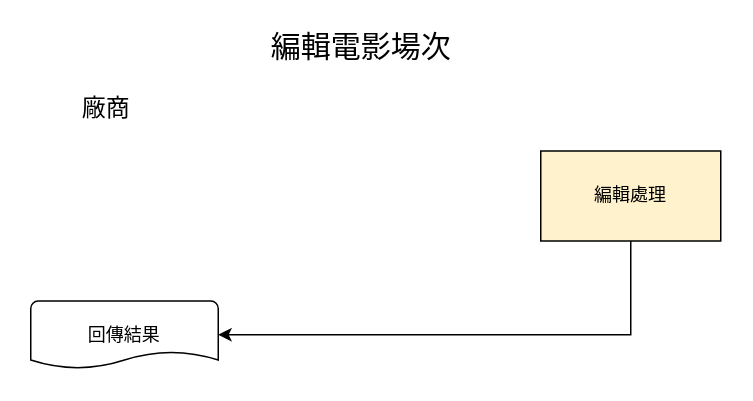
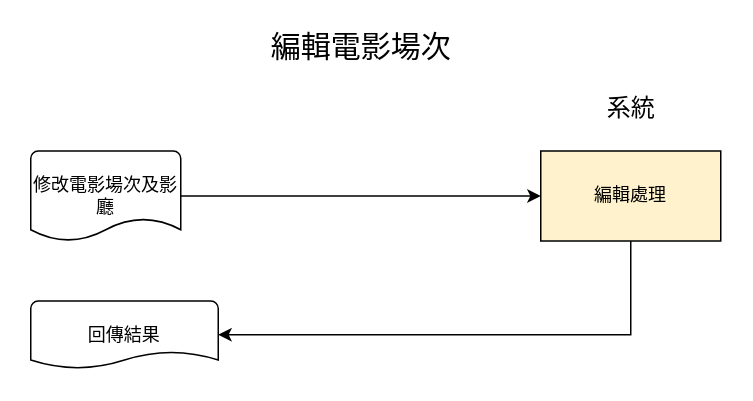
node "廠商": removed
node "系統": added
node "修改電影場次及影廳": added
edge "修改電影場次及影廳" -> "編輯處理": added
